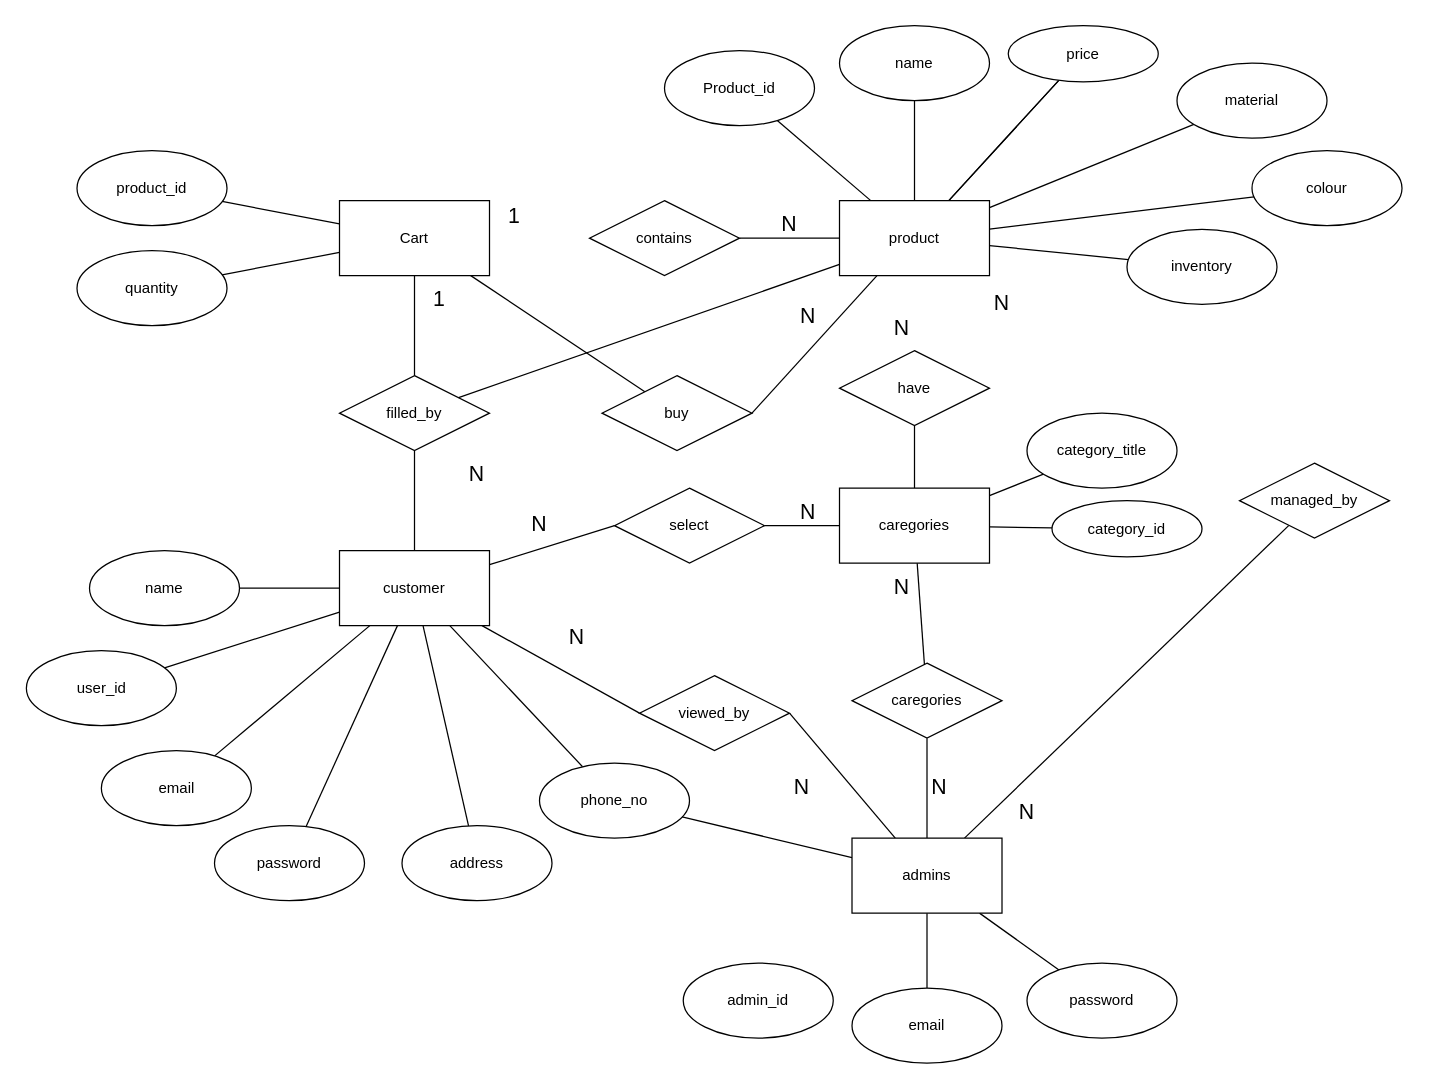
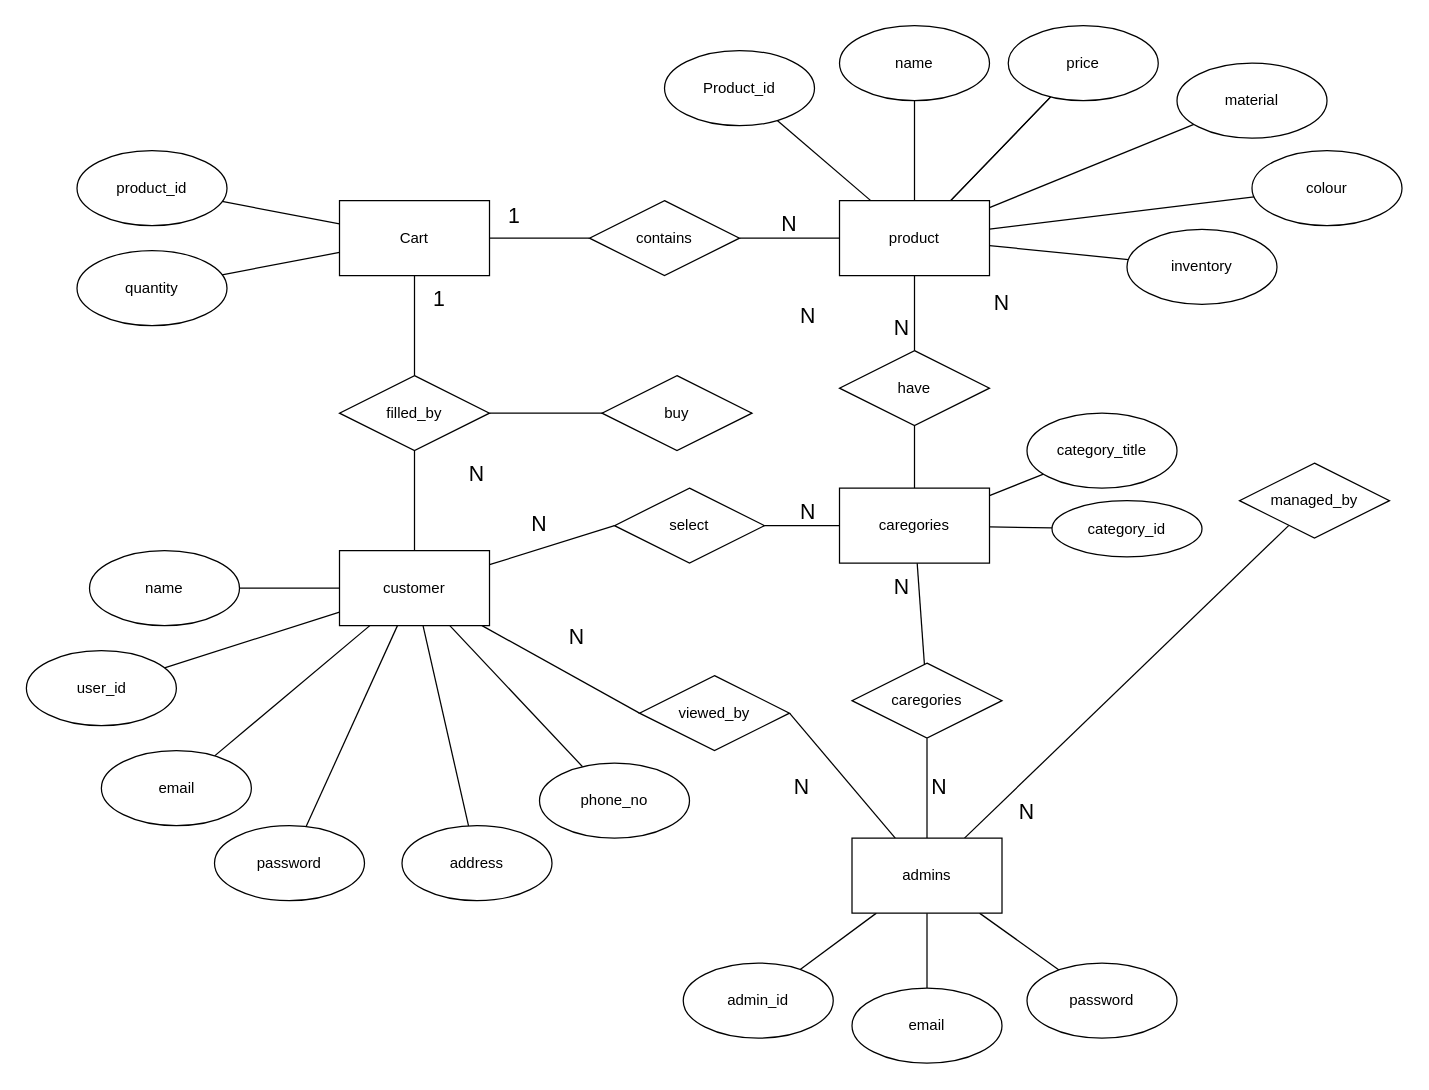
node "price": size 150x56 -> 150x75
edge "product" -- "filled_by": now "product" -- "have"
edge "Cart" -- "buy": now "Cart" -- "contains"
edge "product" -- "buy": now "filled_by" -- "buy"
edge "phone_no" -- "admins": now "admin_id" -- "admins"
